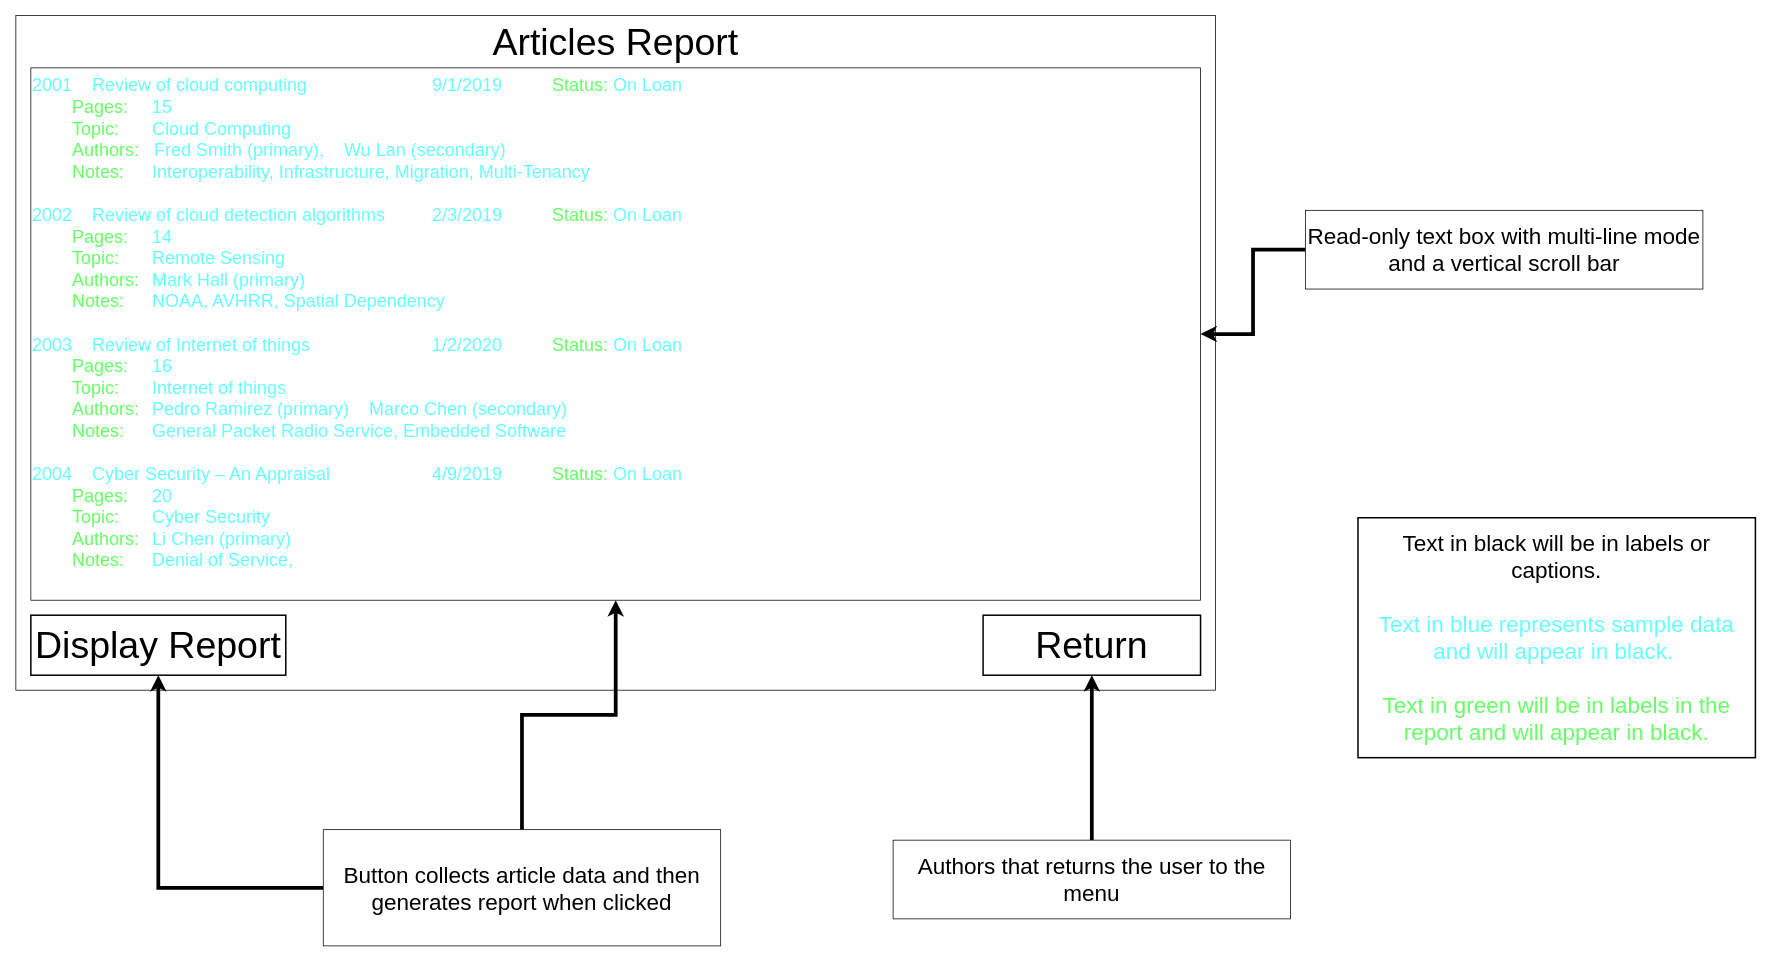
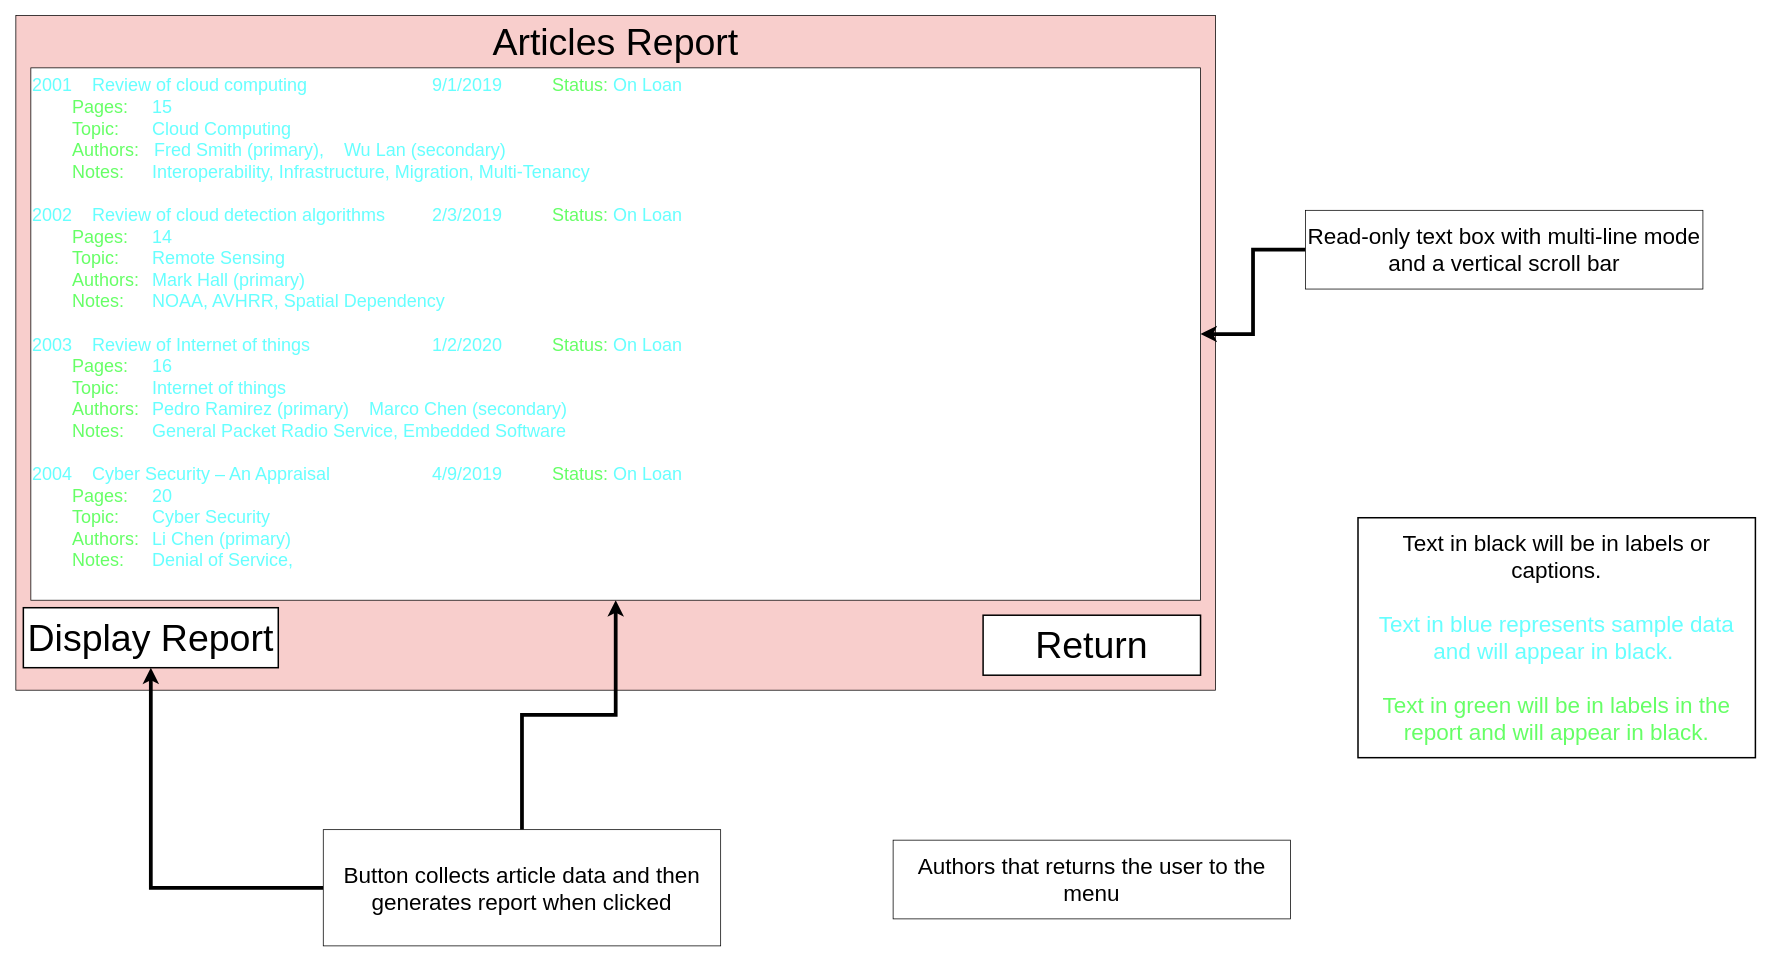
node "Articles Report": fillcolor #ffffff -> #f8cecc
node "Display Report": moved (158, 645) -> (150, 638)
edge "Authors that returns the user to the menu" -> "Return": removed
